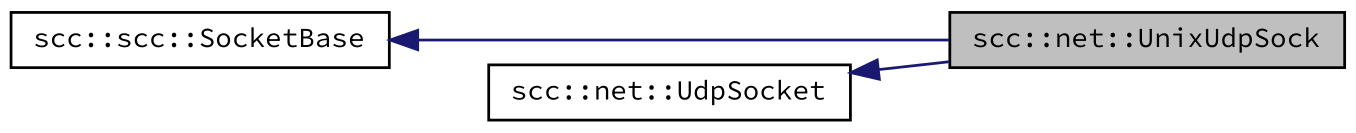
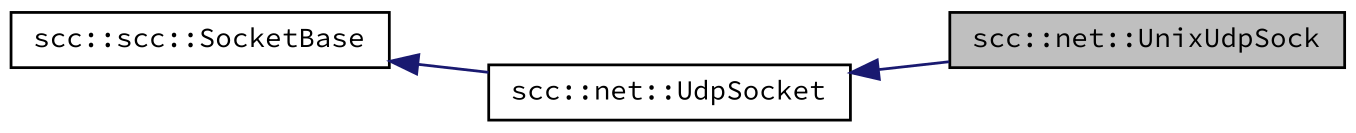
edge "scc::net::UnixUdpSock" -> "scc::scc::SocketBase": now "scc::net::UdpSocket" -> "scc::scc::SocketBase"
